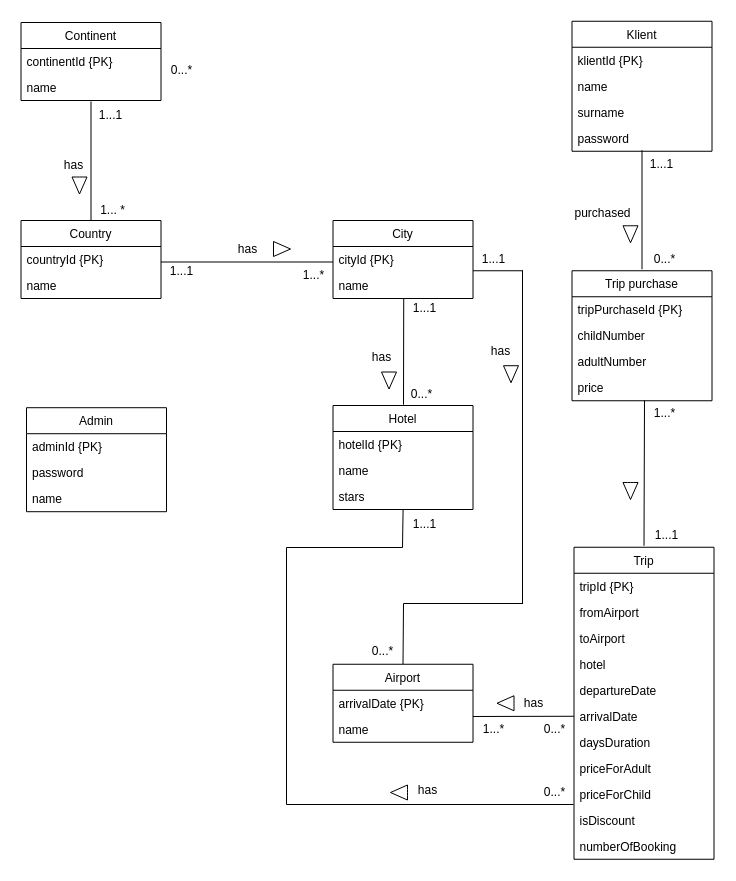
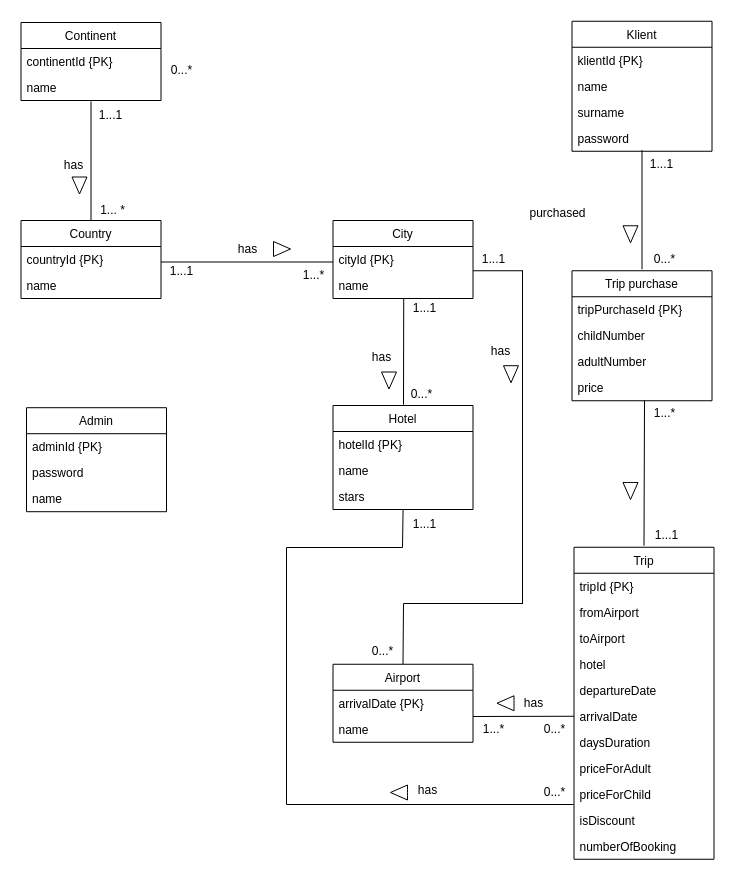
node "purchased": moved (602, 214) -> (557, 214)
